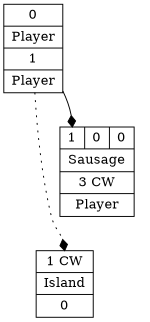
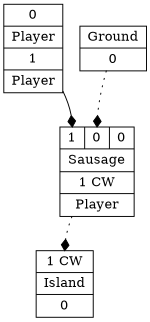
node "Ground": added
edge "0" -> "1 CW": now "1" -> "1 CW"
node "1": text "3 CW" -> "1 CW"
